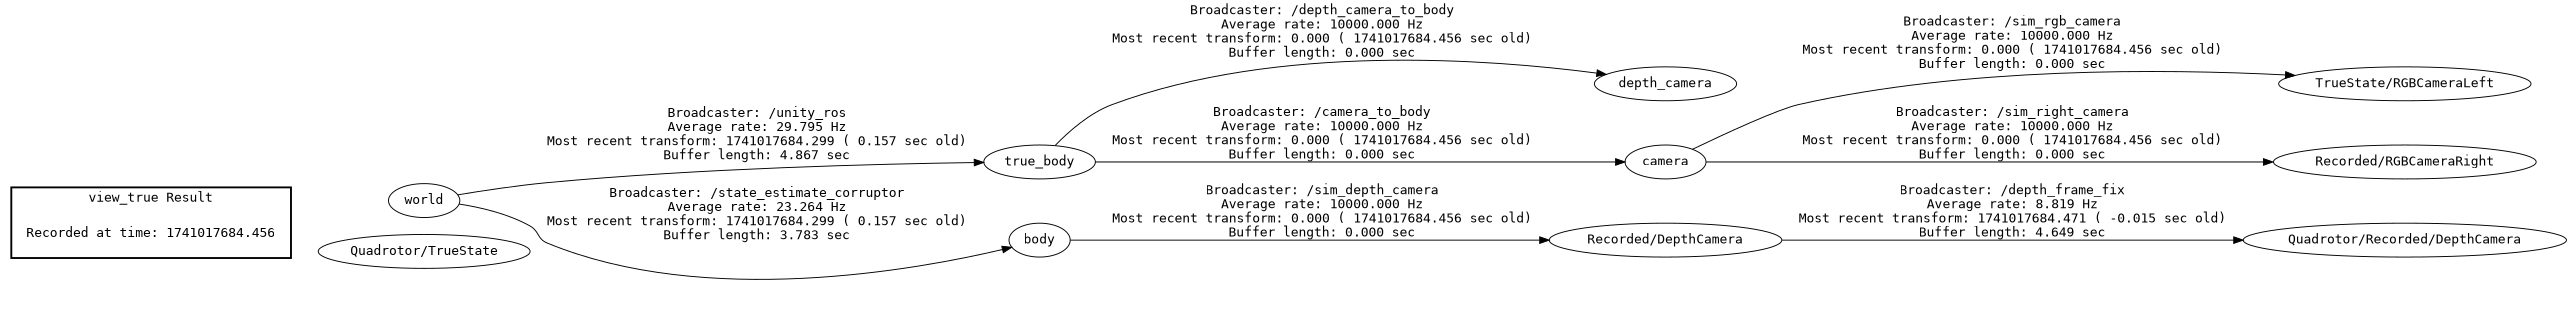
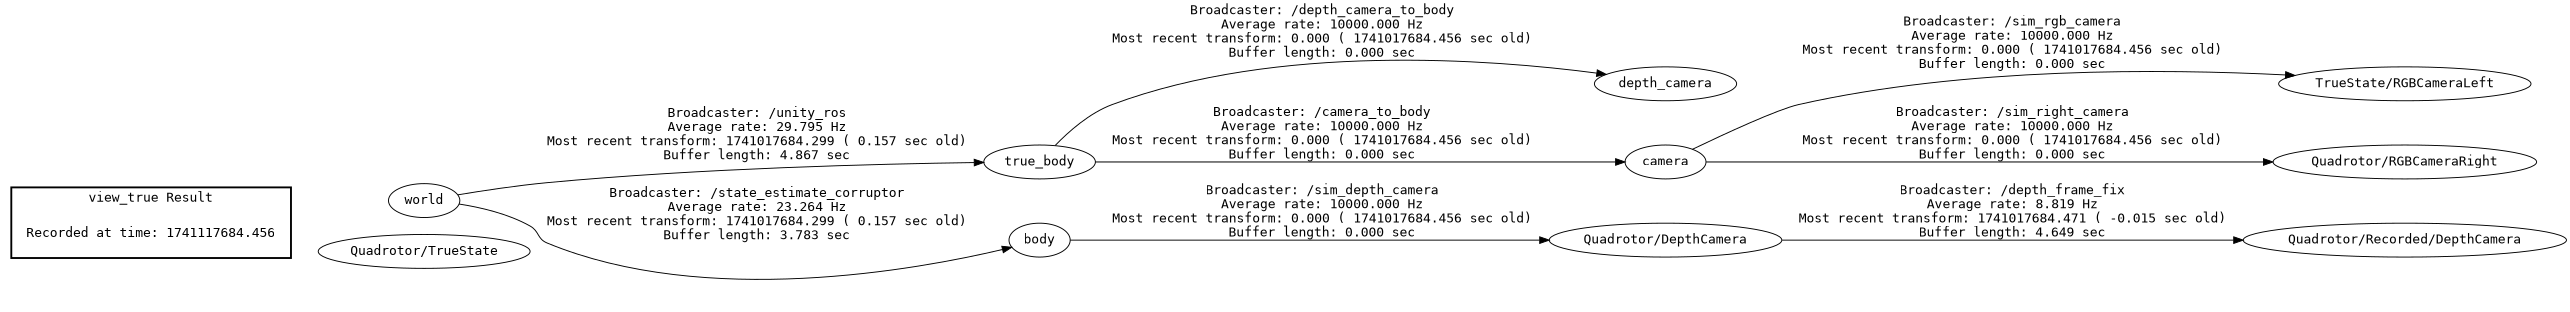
node "Recorded/RGBCameraRight": label "Recorded/RGBCameraRight" -> "Quadrotor/RGBCameraRight"
node "Recorded at time: 1741017684.456": label "Recorded at time: 1741017684.456" -> "Recorded at time: 1741117684.456"
node "Recorded/DepthCamera": label "Recorded/DepthCamera" -> "Quadrotor/DepthCamera"
